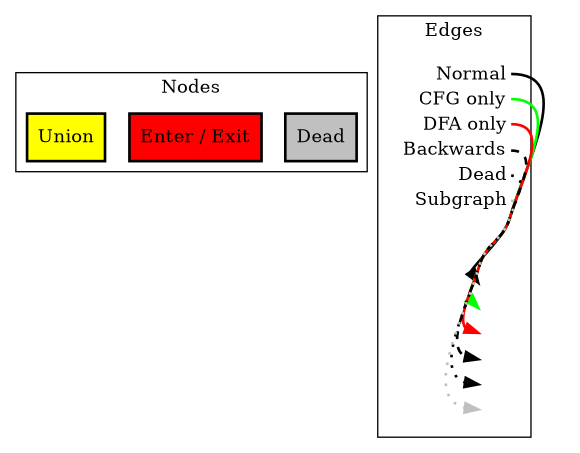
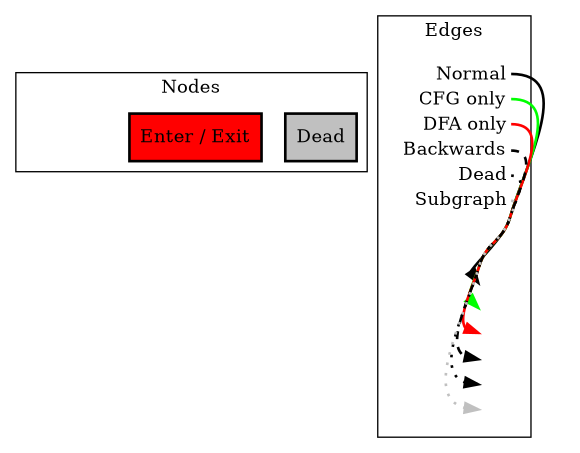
node "Union": removed
